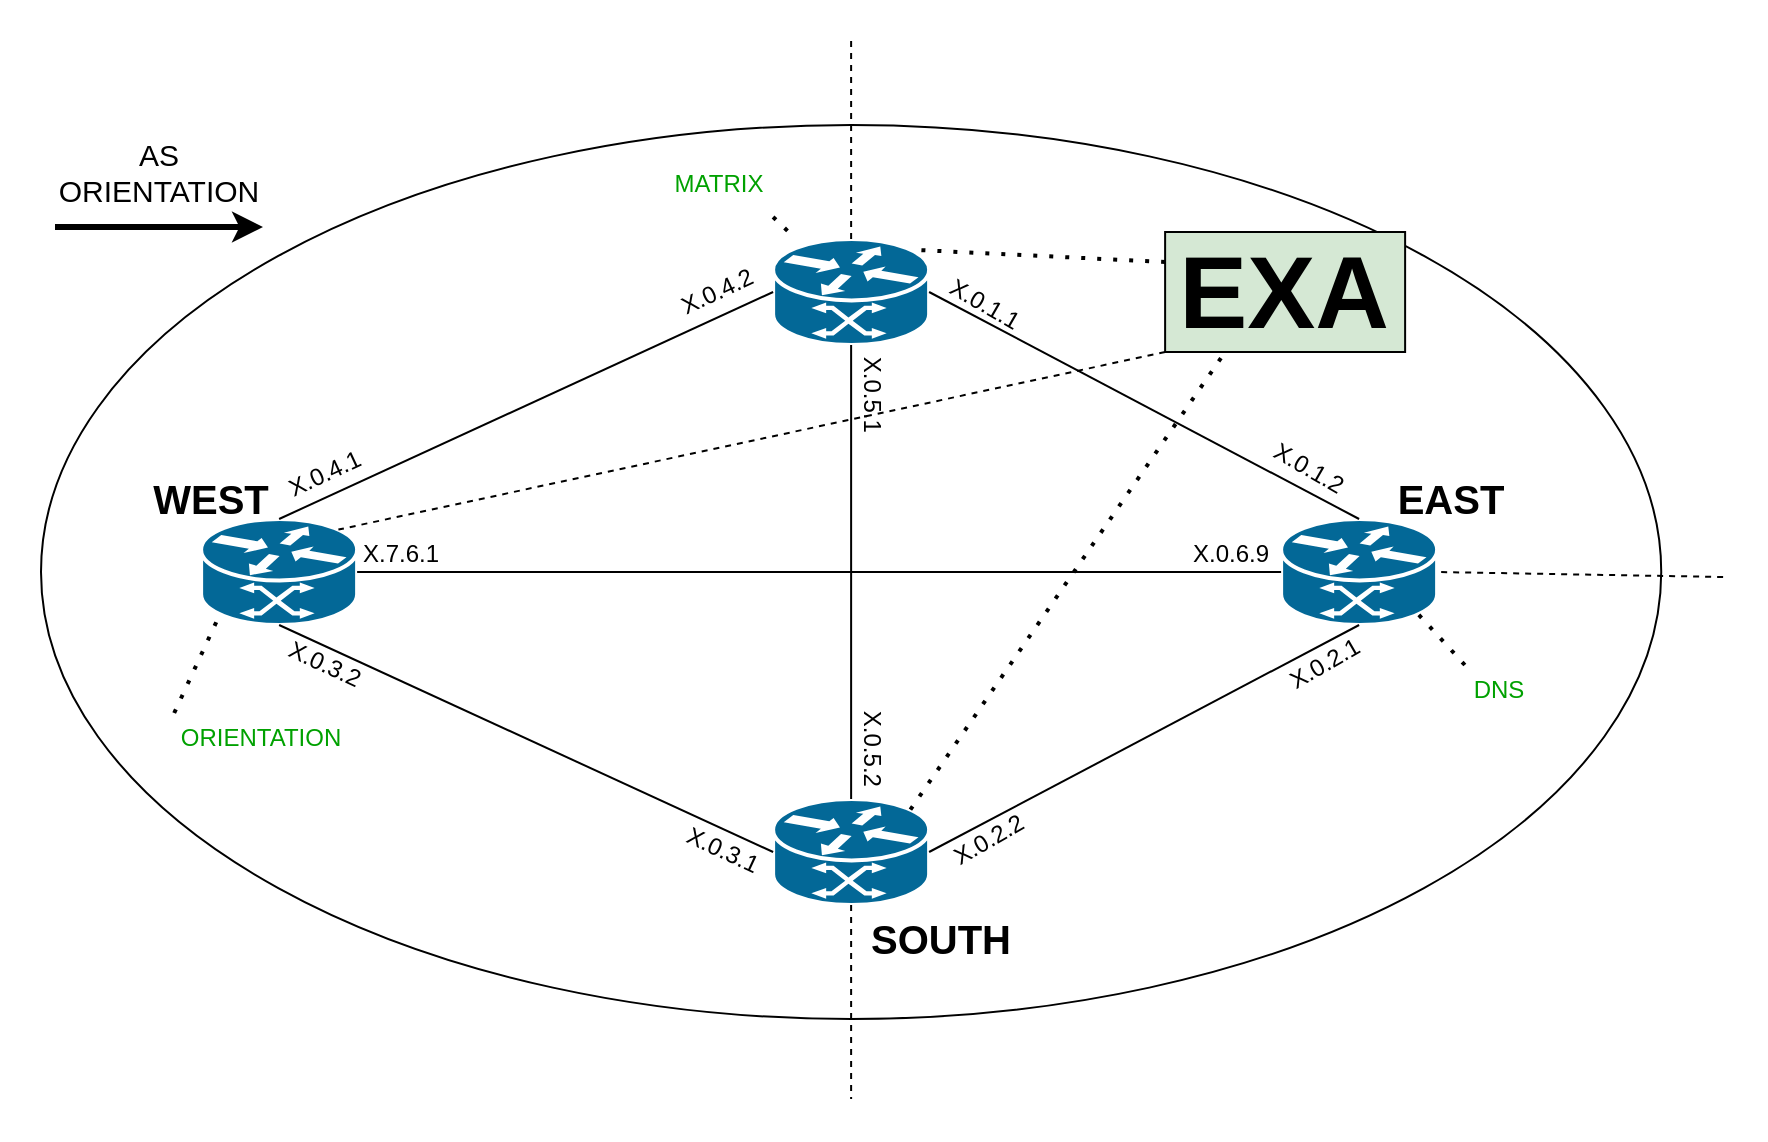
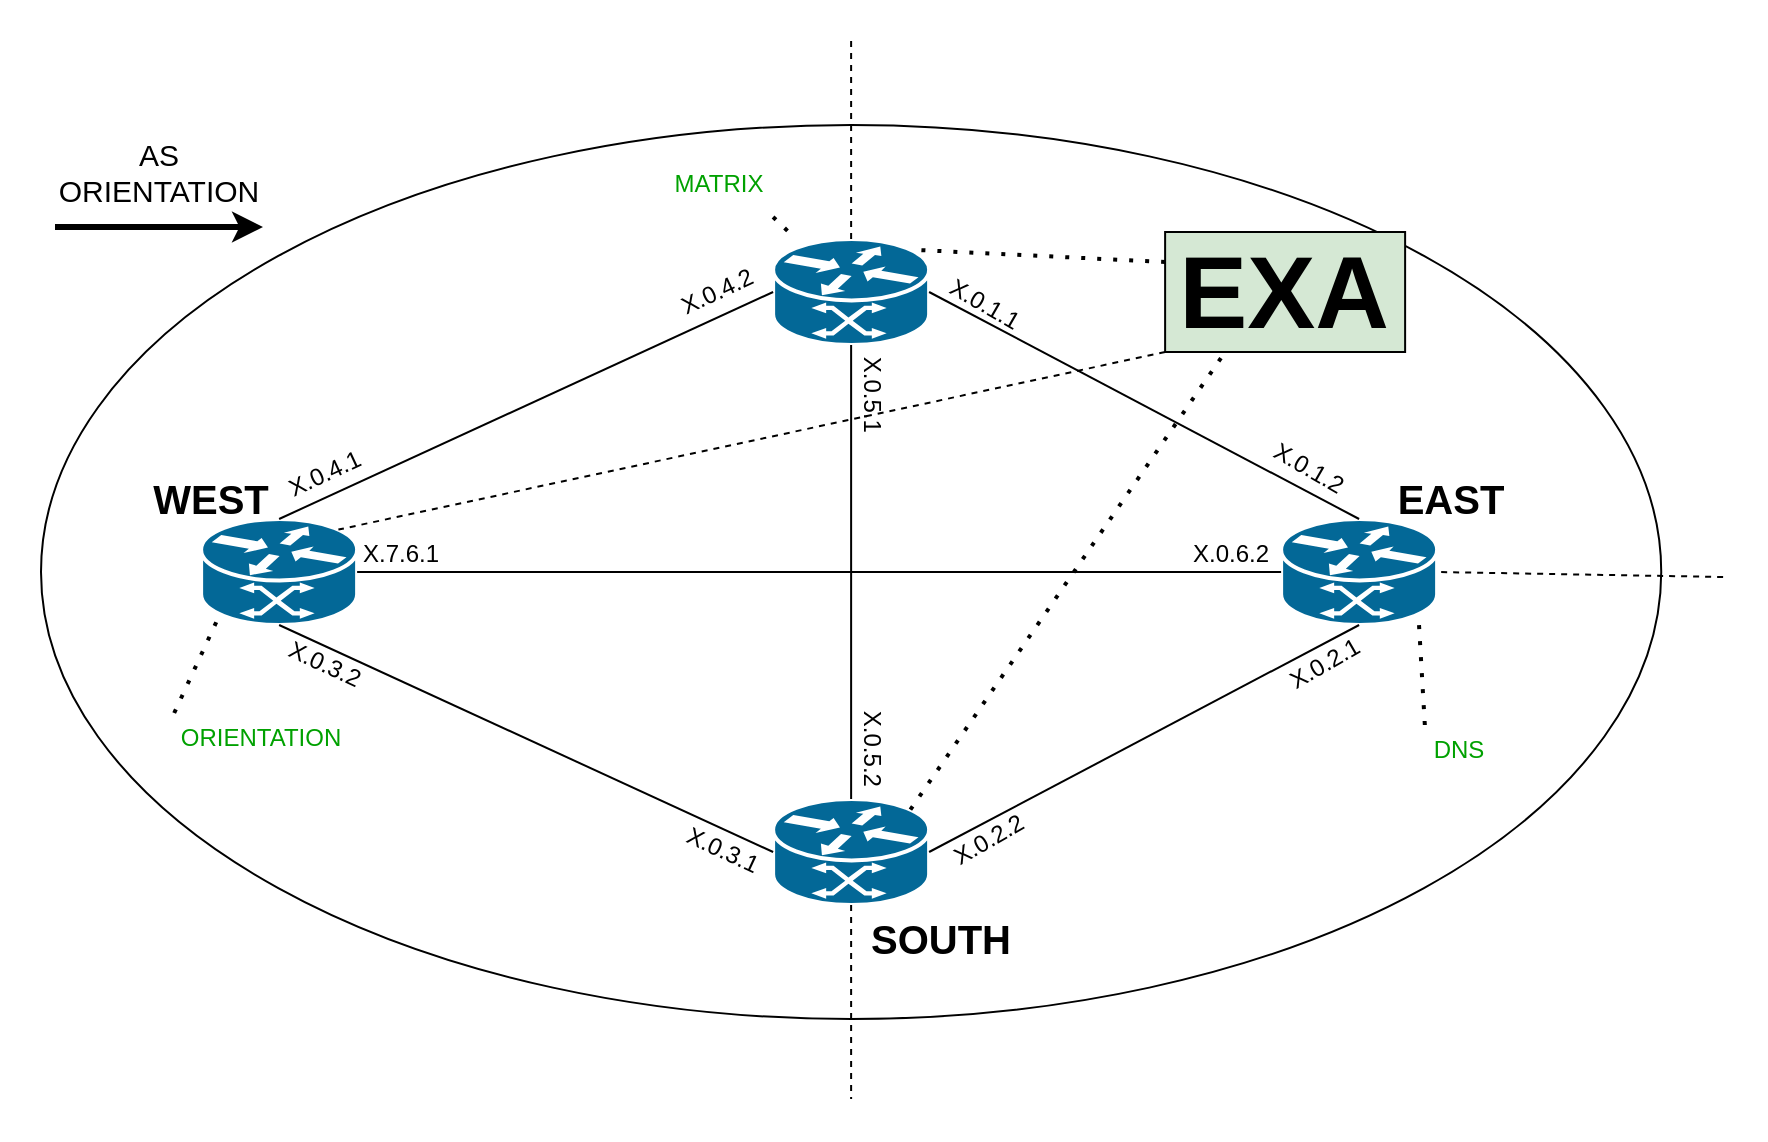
node "X.0.6.9": label "X.0.6.9" -> "X.0.6.2"
node "DNS": moved (1498, 691) -> (1458, 751)
